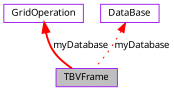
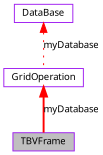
edge "TBVFrame" -> "DataBase": now "GridOperation" -> "DataBase"
